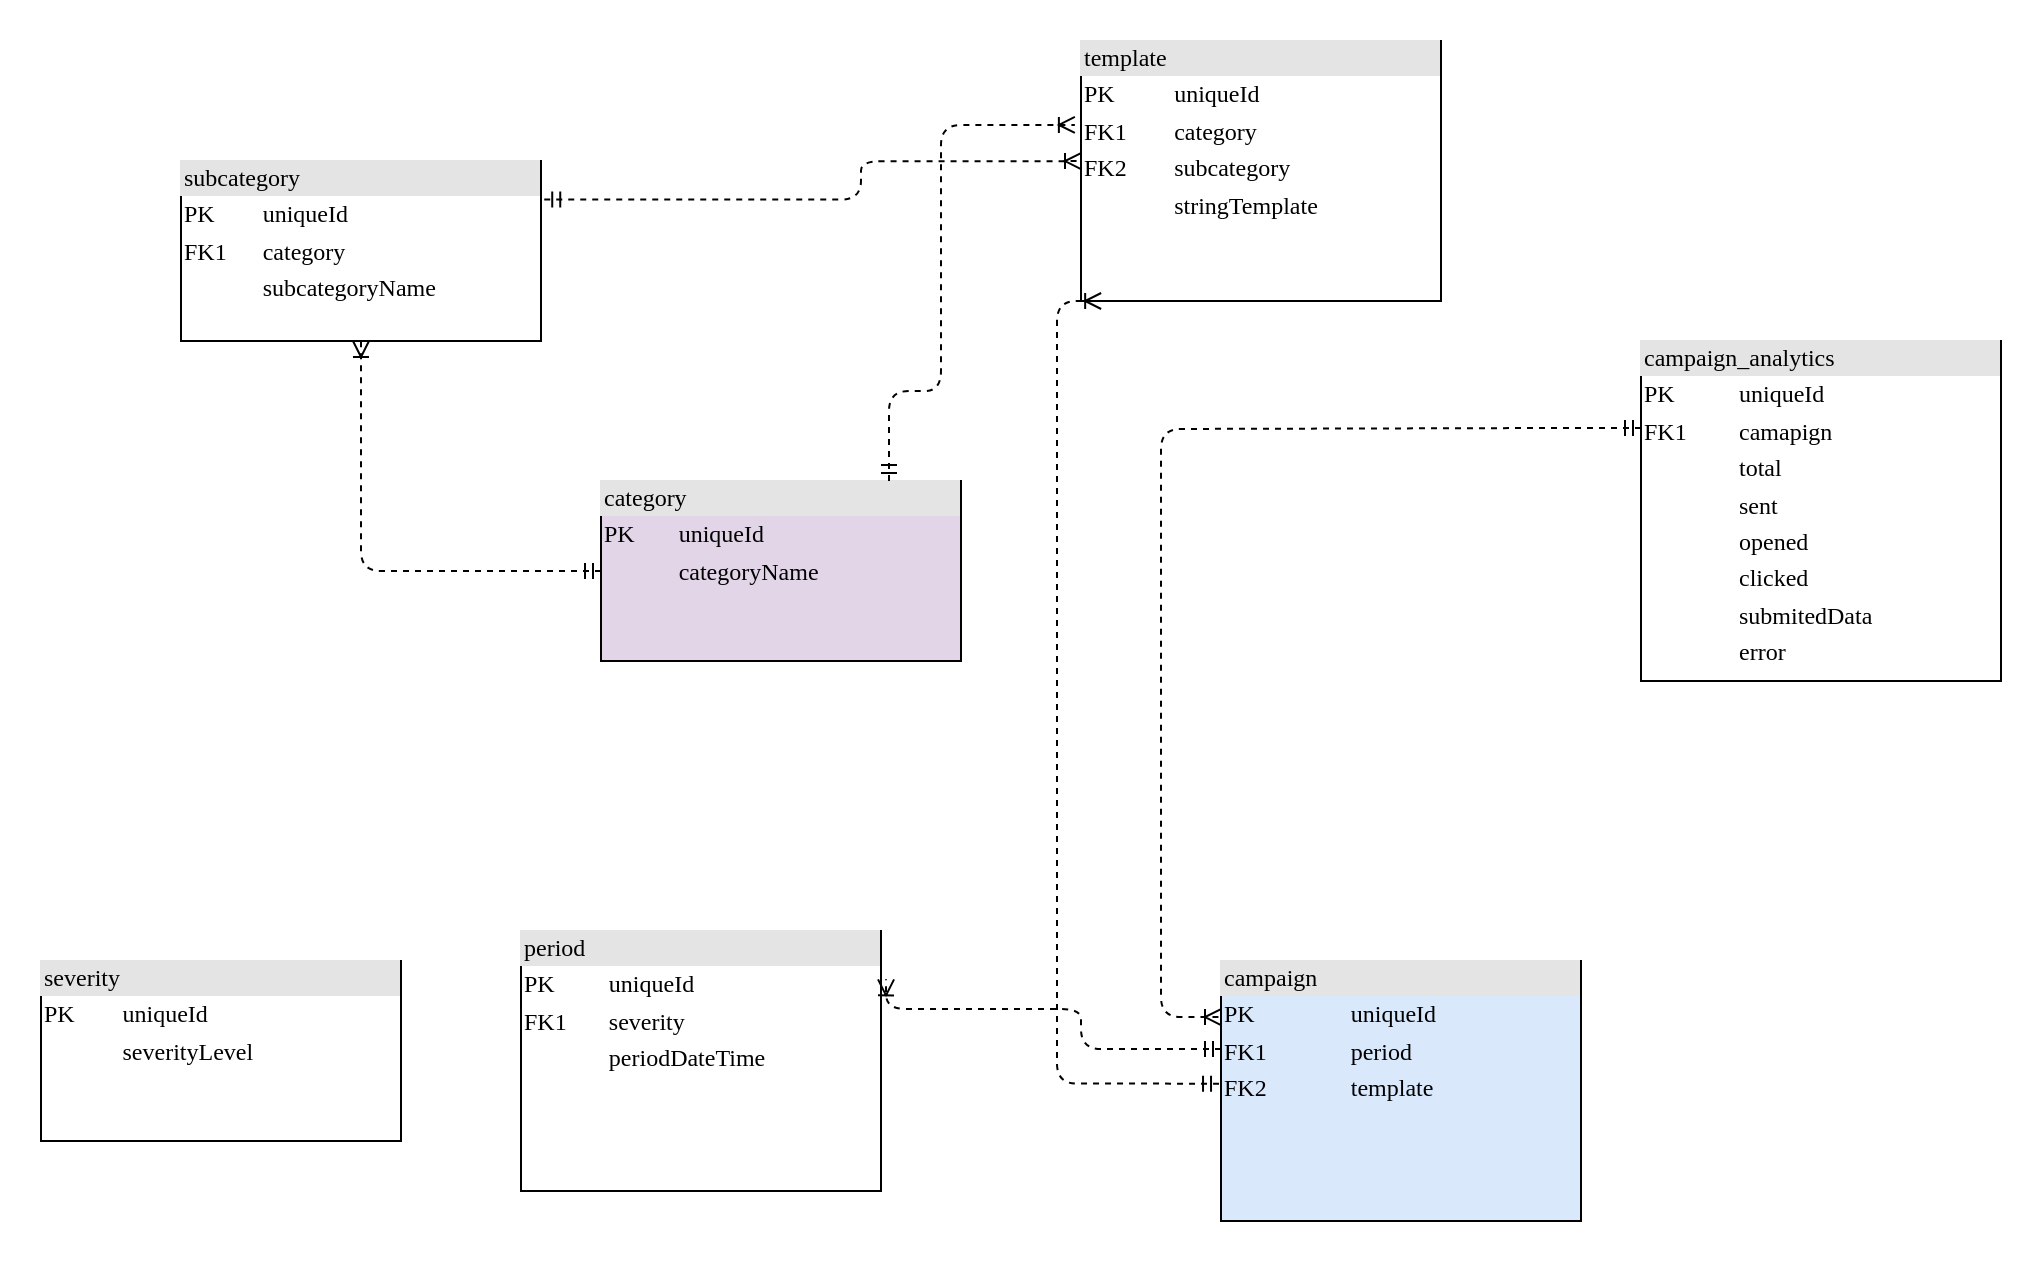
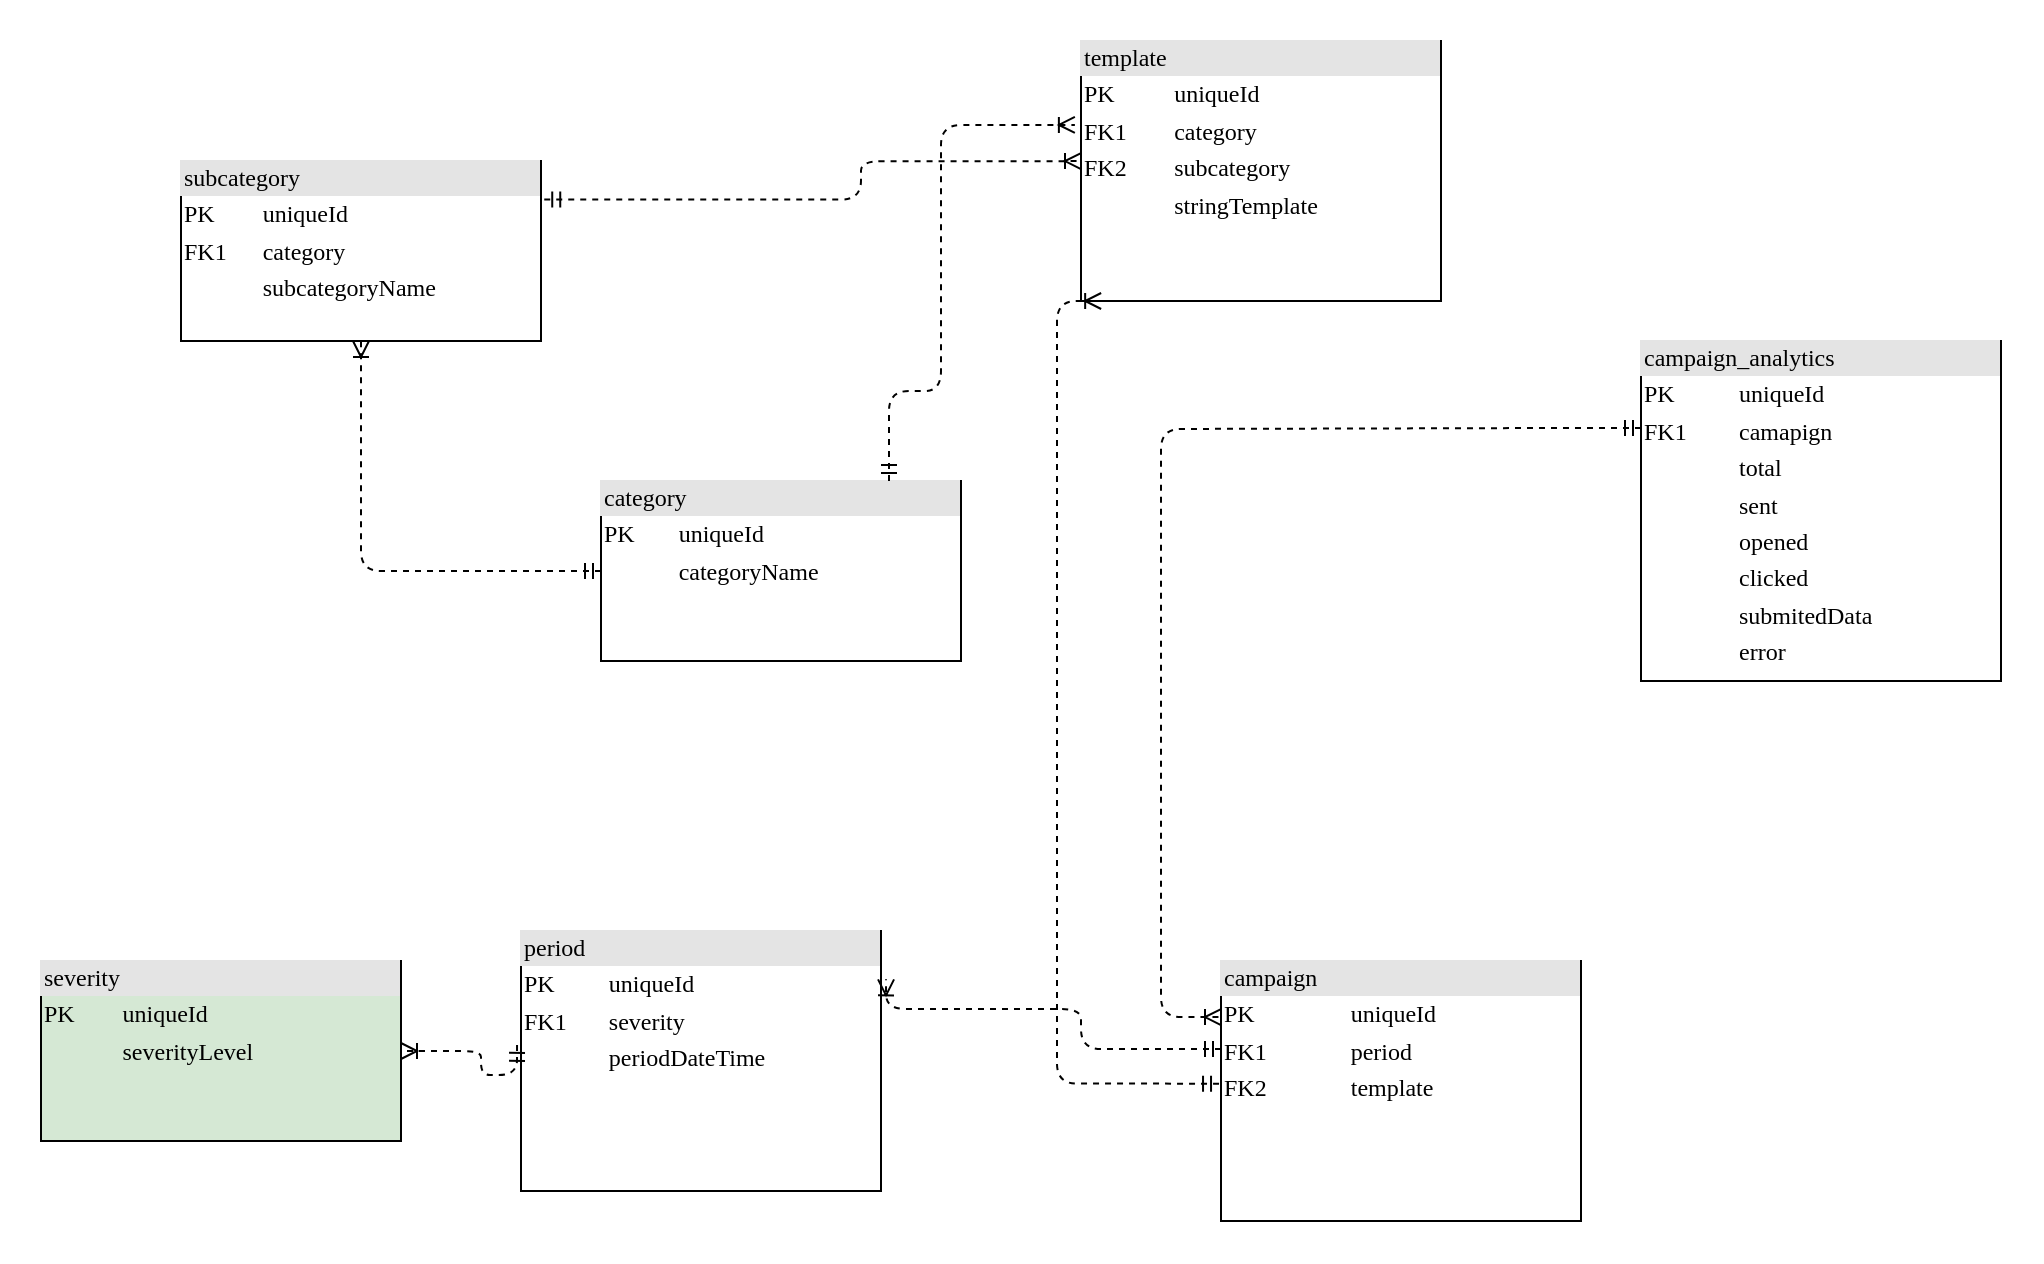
node "category PK uniqueId categoryName": fillcolor #e1d5e7 -> #ffffff
node "severity PK uniqueId severityLevel": fillcolor #ffffff -> #d5e8d4
edge "severity PK uniqueId severityLevel" -- "period PK uniqueId FK1 severity periodDateTime": added
node "campaign PK uniqueId FK1 period FK2 template": fillcolor #dae8fc -> #ffffff
